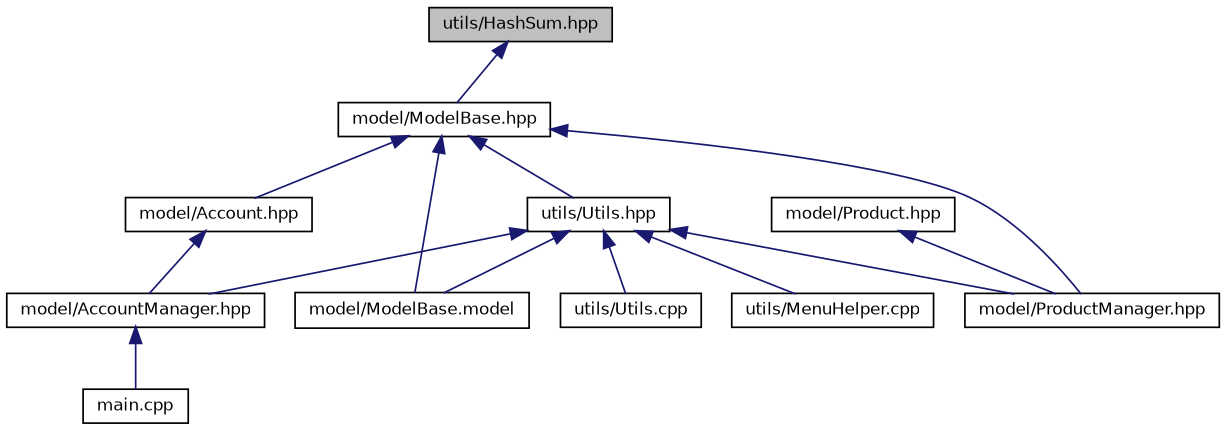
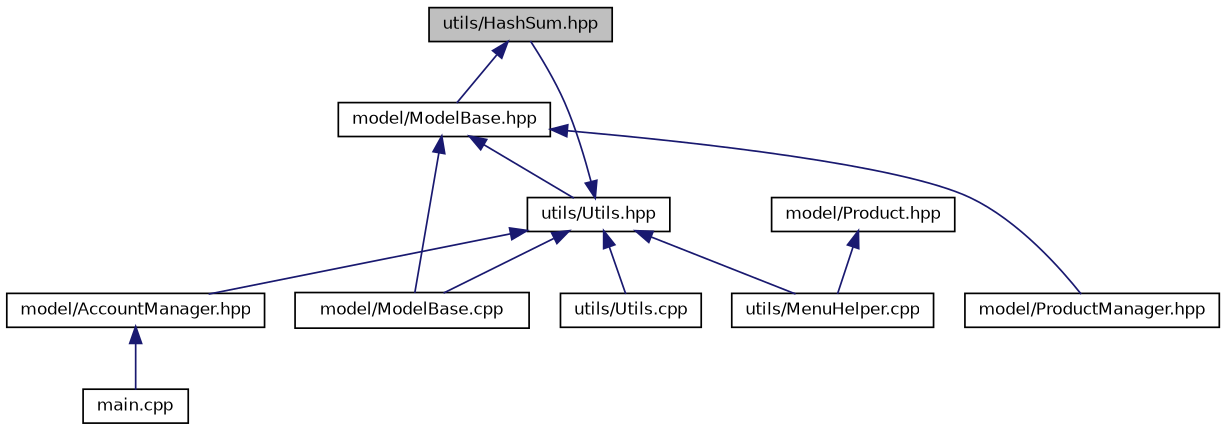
node "model/Account.hpp": removed
edge "model/ProductManager.hpp" -> "utils/Utils.hpp": now "utils/HashSum.hpp" -> "utils/Utils.hpp"
edge "model/ProductManager.hpp" -> "model/Product.hpp": now "utils/MenuHelper.cpp" -> "model/Product.hpp"
node "model/ModelBase.model": label "model/ModelBase.model" -> "model/ModelBase.cpp"
